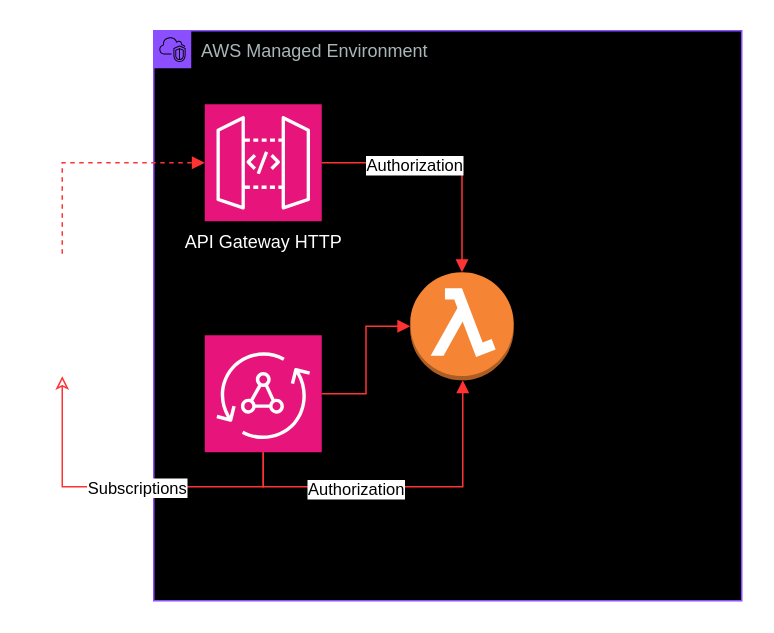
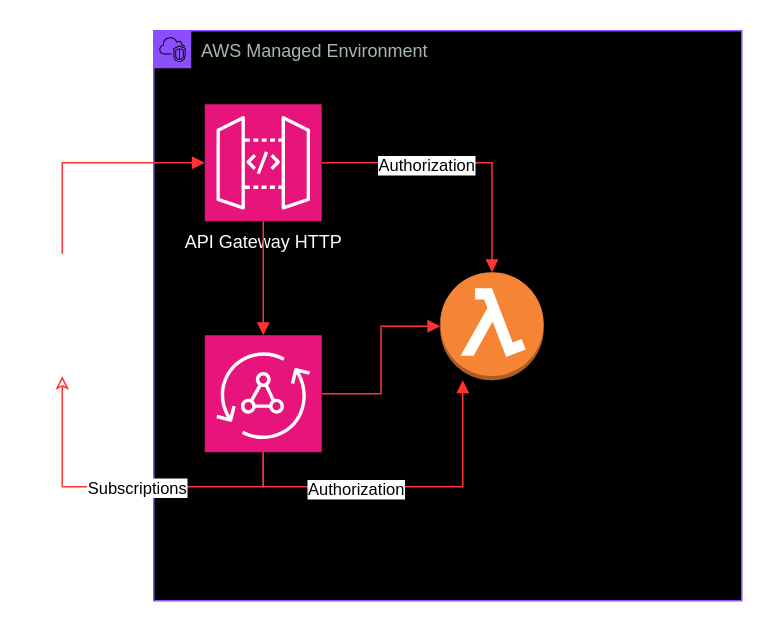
edge "Client" -> "API Gateway HTTP": style dashed -> solid
edge "API Gateway HTTP" -> "AppSync": added
node "Lambda": moved (462, 326) -> (492, 326)
